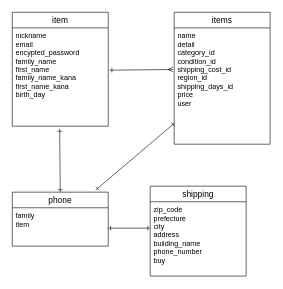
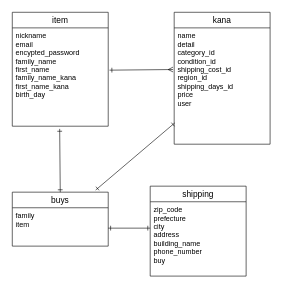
node "items": label "items" -> "kana"
node "phone": label "phone" -> "buys"
